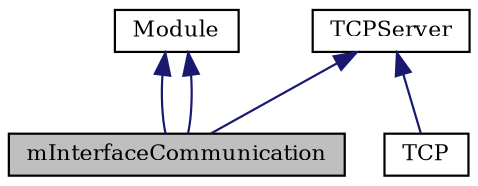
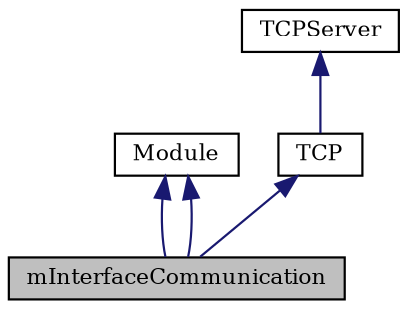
edge "mInterfaceCommunication" -> "TCPServer": now "mInterfaceCommunication" -> "TCP"
